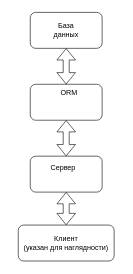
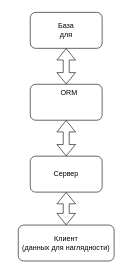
node "База данных": label "База данных" -> "База для"
node "Сервер": moved (63, 168) -> (66, 174)
node "Клиент (указан для наглядности)": label "Клиент (указан для наглядности)" -> "Клиент (данных для наглядности)"
